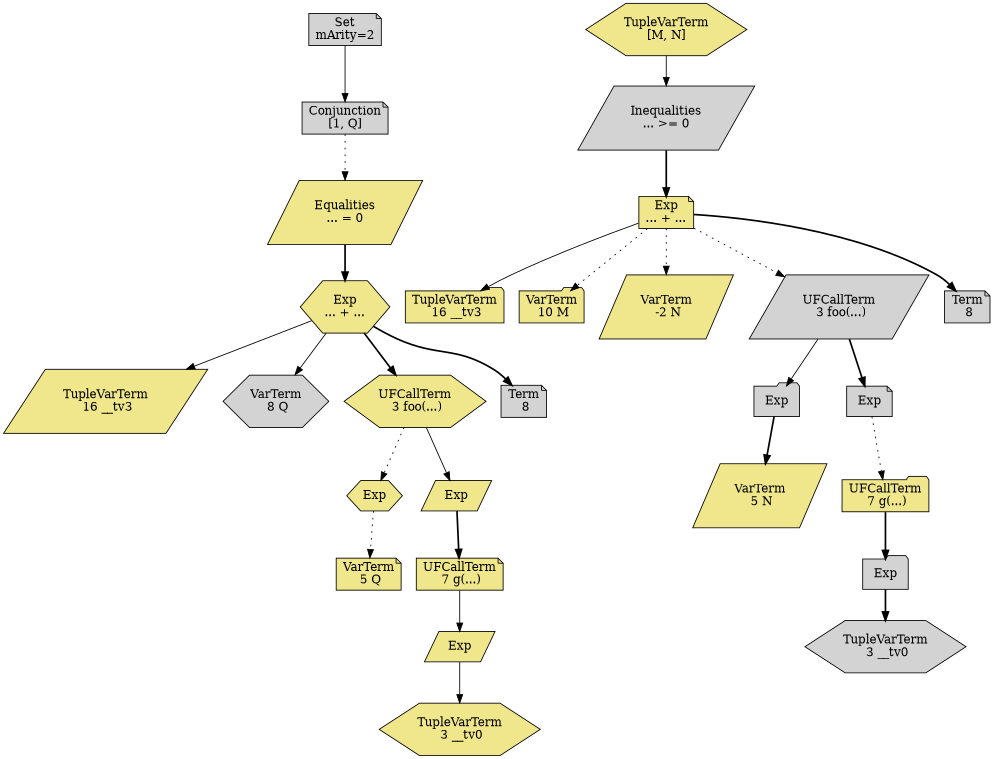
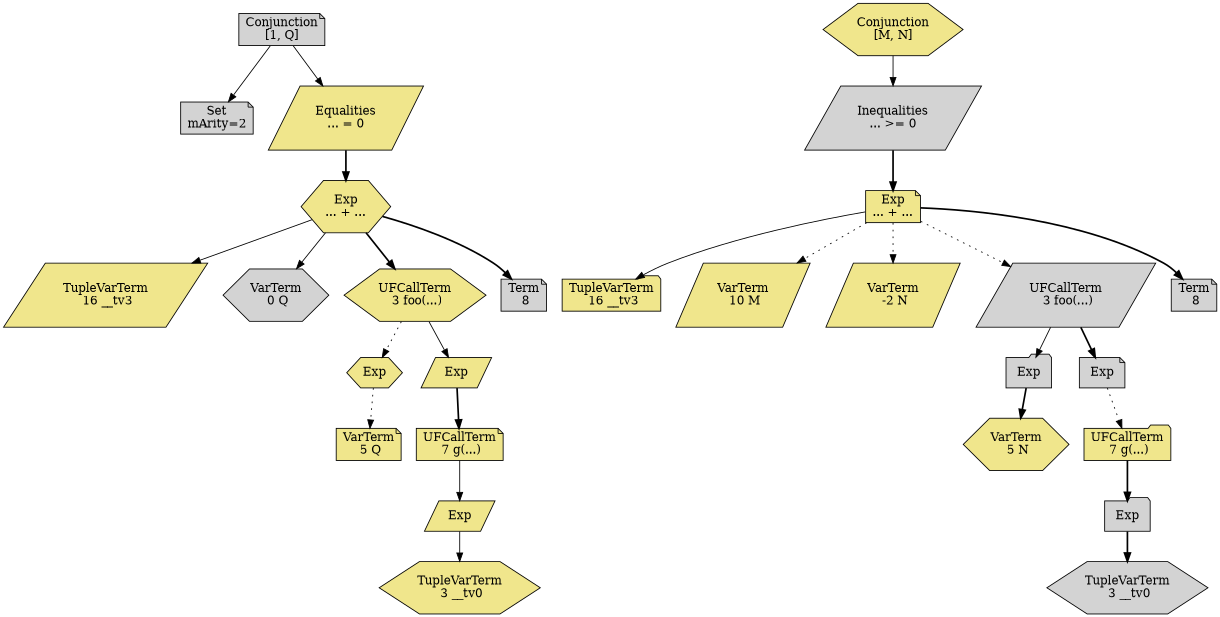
node "TupleVarTerm [M, N]": label "TupleVarTerm [M, N]" -> "Conjunction [M, N]"
edge "Set mArity=2" -> "Conjunction [1, Q]": reversed
edge "Conjunction [1, Q]" -> "Equalities ... = 0": style dotted -> solid
node "VarTerm 10 M": shape folder -> parallelogram
node "VarTerm 8 Q": label "VarTerm 8 Q" -> "VarTerm 0 Q"
node "VarTerm 5 N": shape parallelogram -> hexagon
